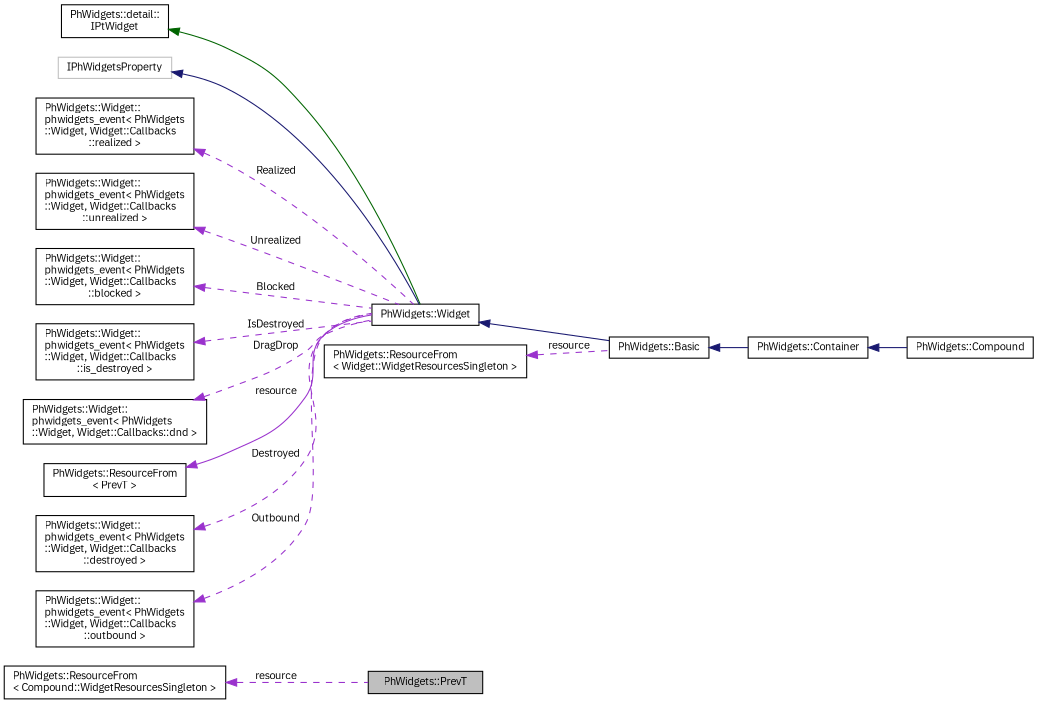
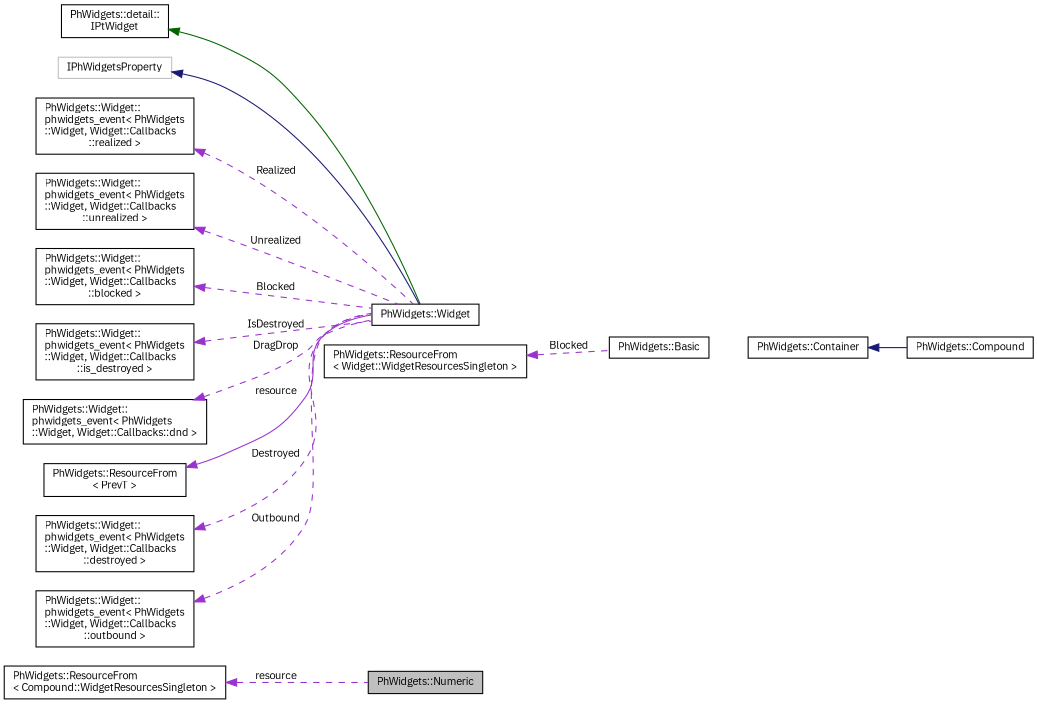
edge "PhWidgets::Basic" -> "PhWidgets::Widget": removed
edge "PhWidgets::Basic" -> "PhWidgets::ResourceFrom < Widget::WidgetResourcesSingleton >": label " resource" -> " Blocked"
edge "PhWidgets::Container" -> "PhWidgets::Basic": removed
node "PhWidgets::PrevT": label "PhWidgets::PrevT" -> "PhWidgets::Numeric"
